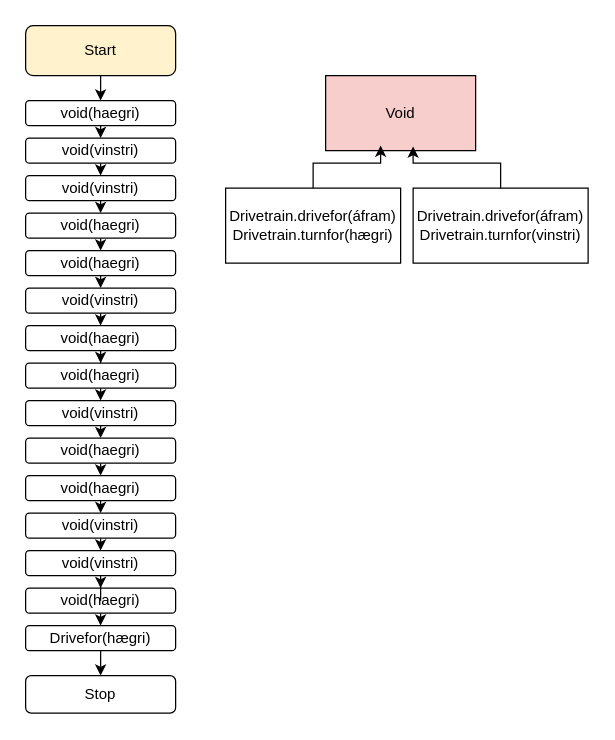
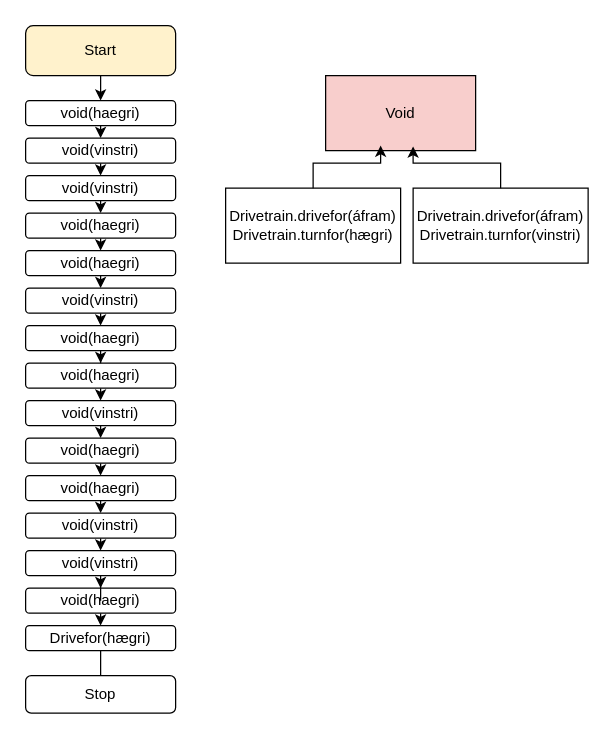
edge "Drivefor(hægri)" -> "Stop": arrowhead classic -> none
